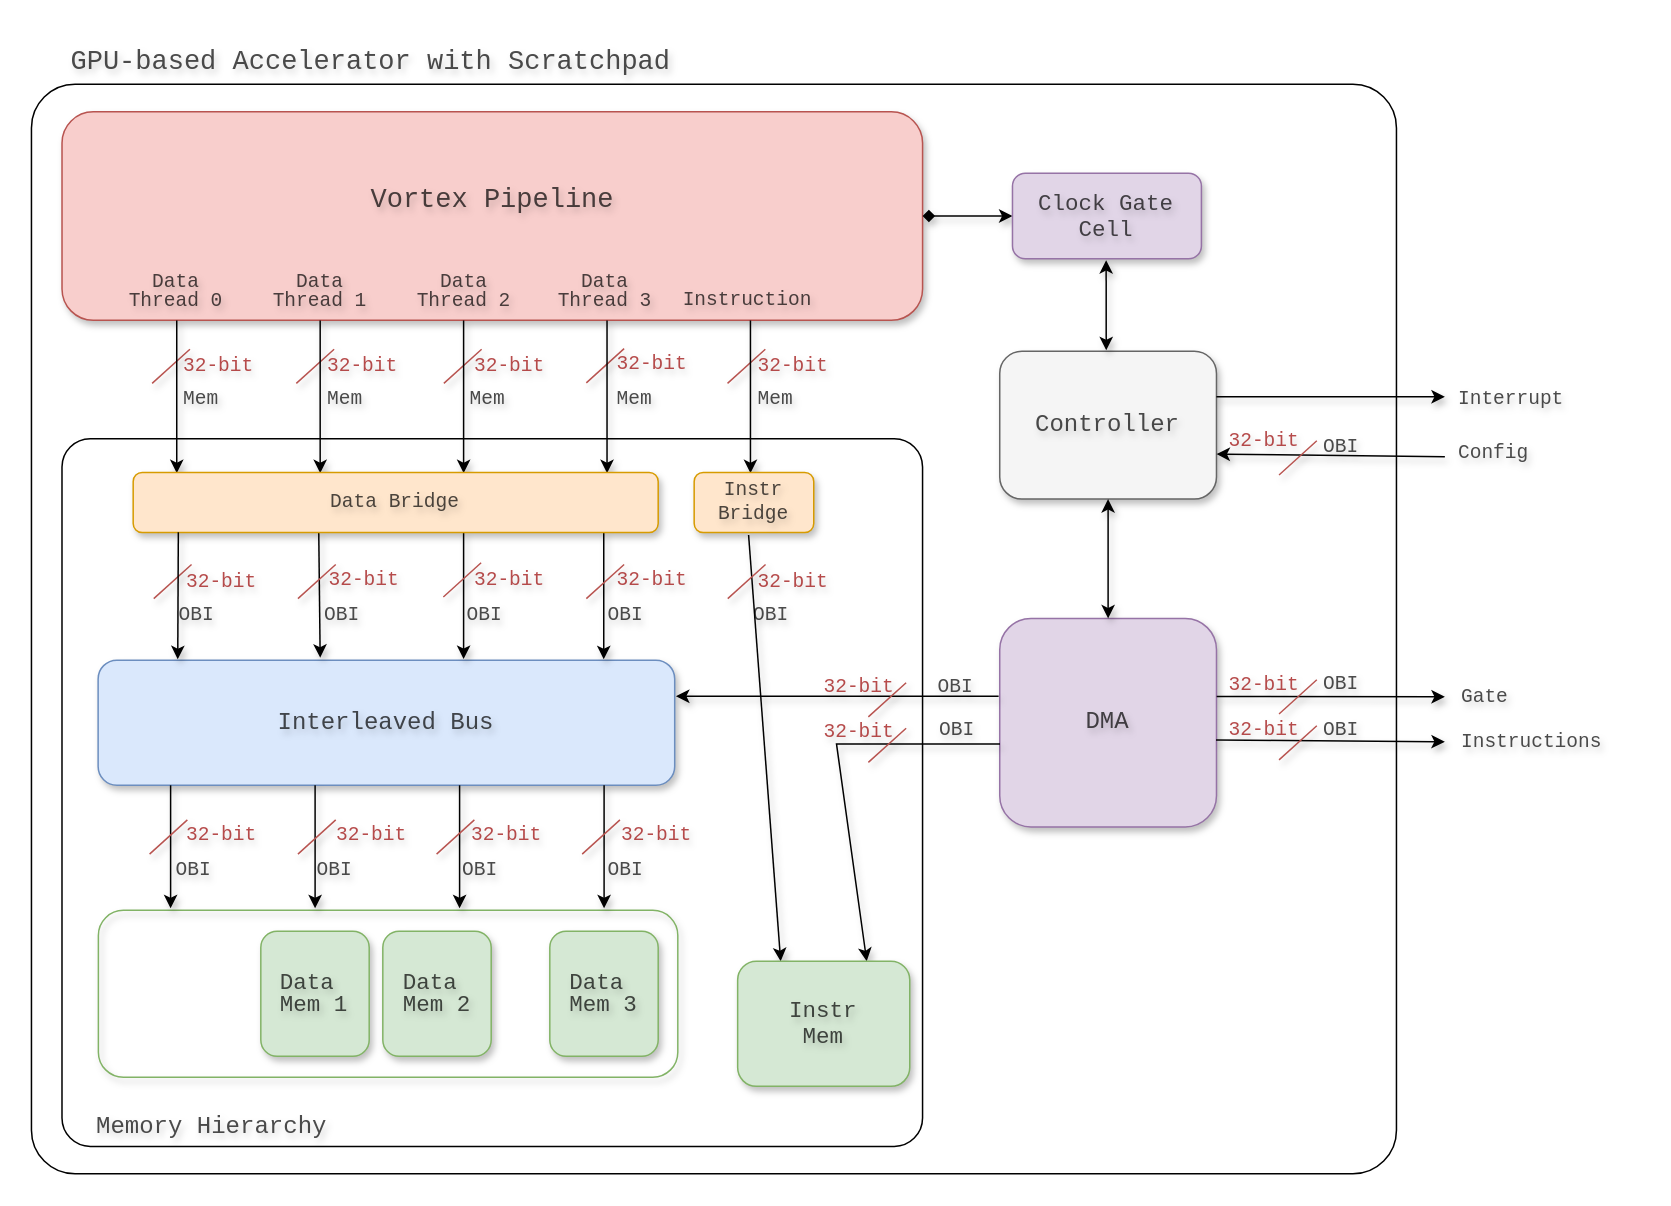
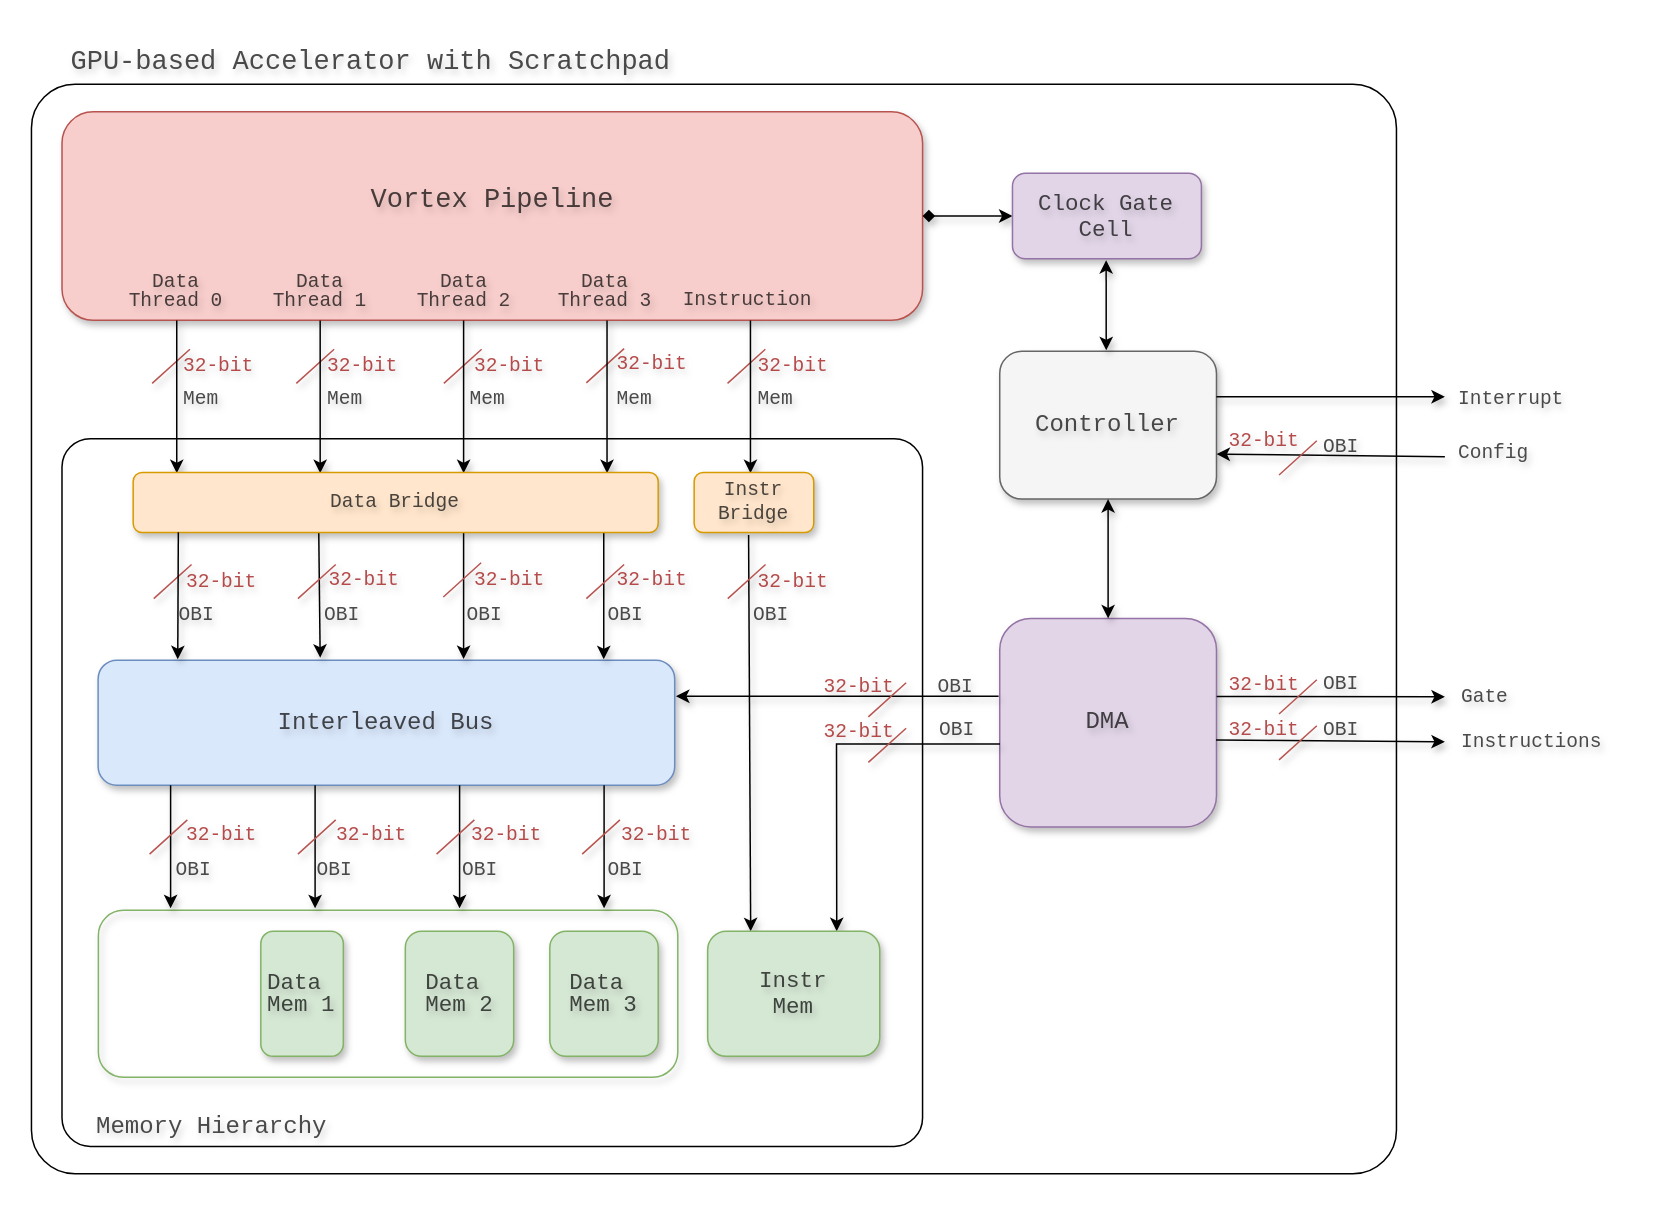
node "Data Mem 1": size 108x125 -> 83x125
node "Data Mem 2": moved (437, 994) -> (459, 994)
node "Instr Mem": moved (824, 1024) -> (794, 994)
